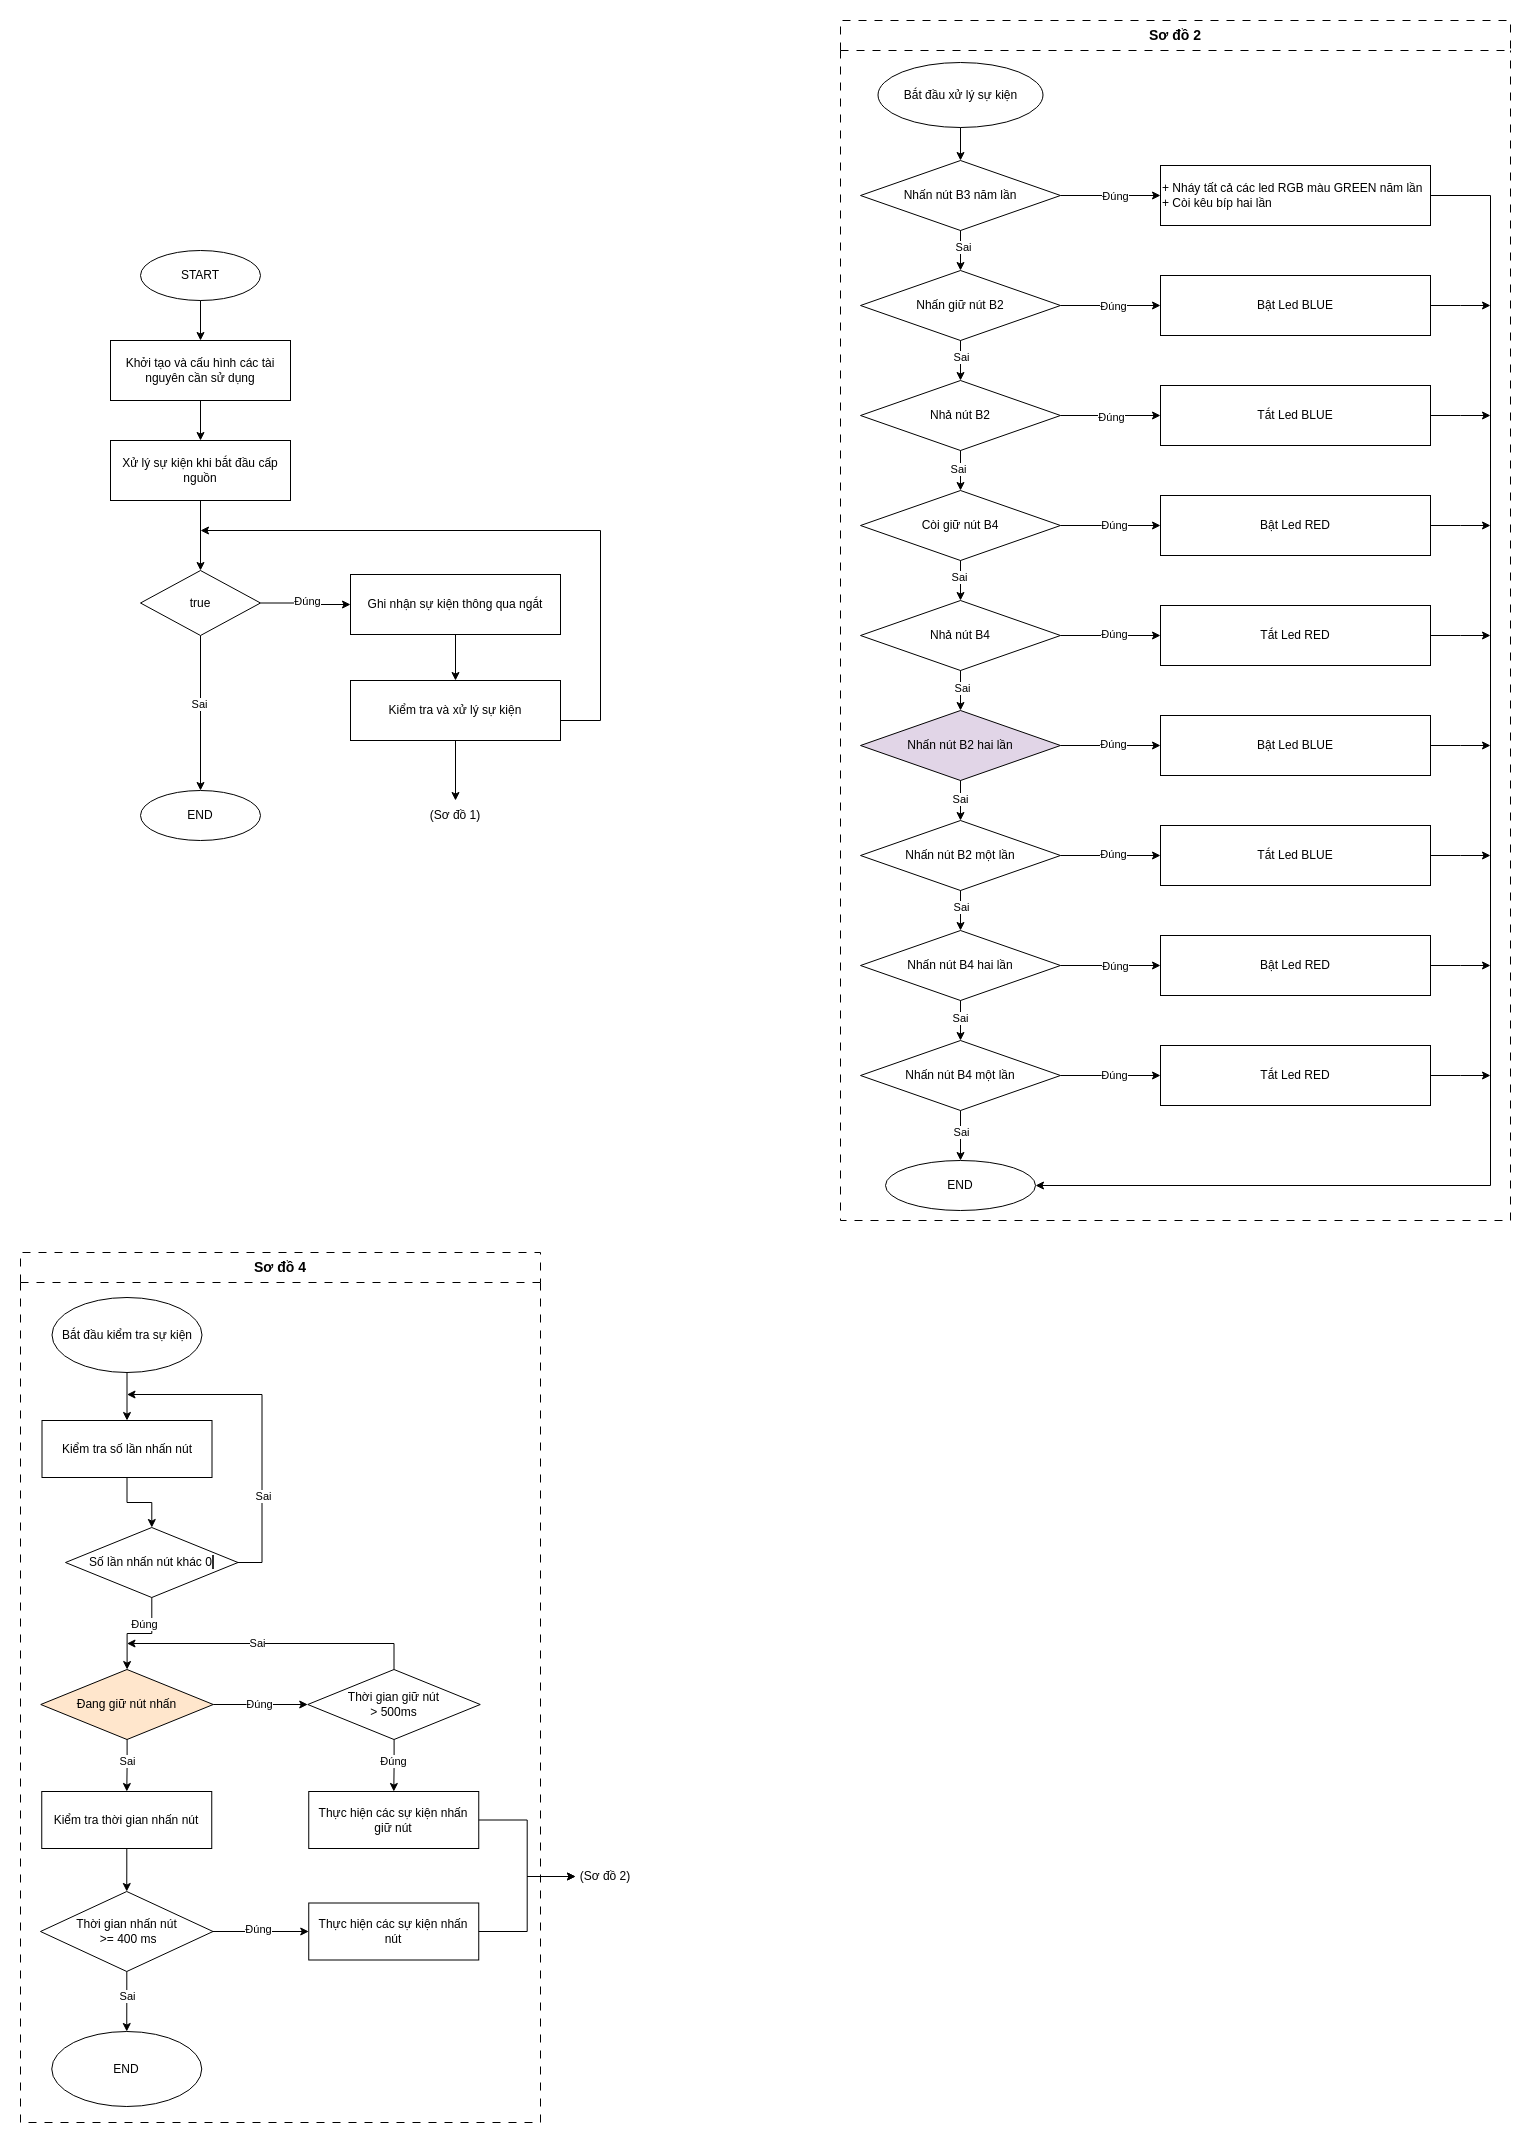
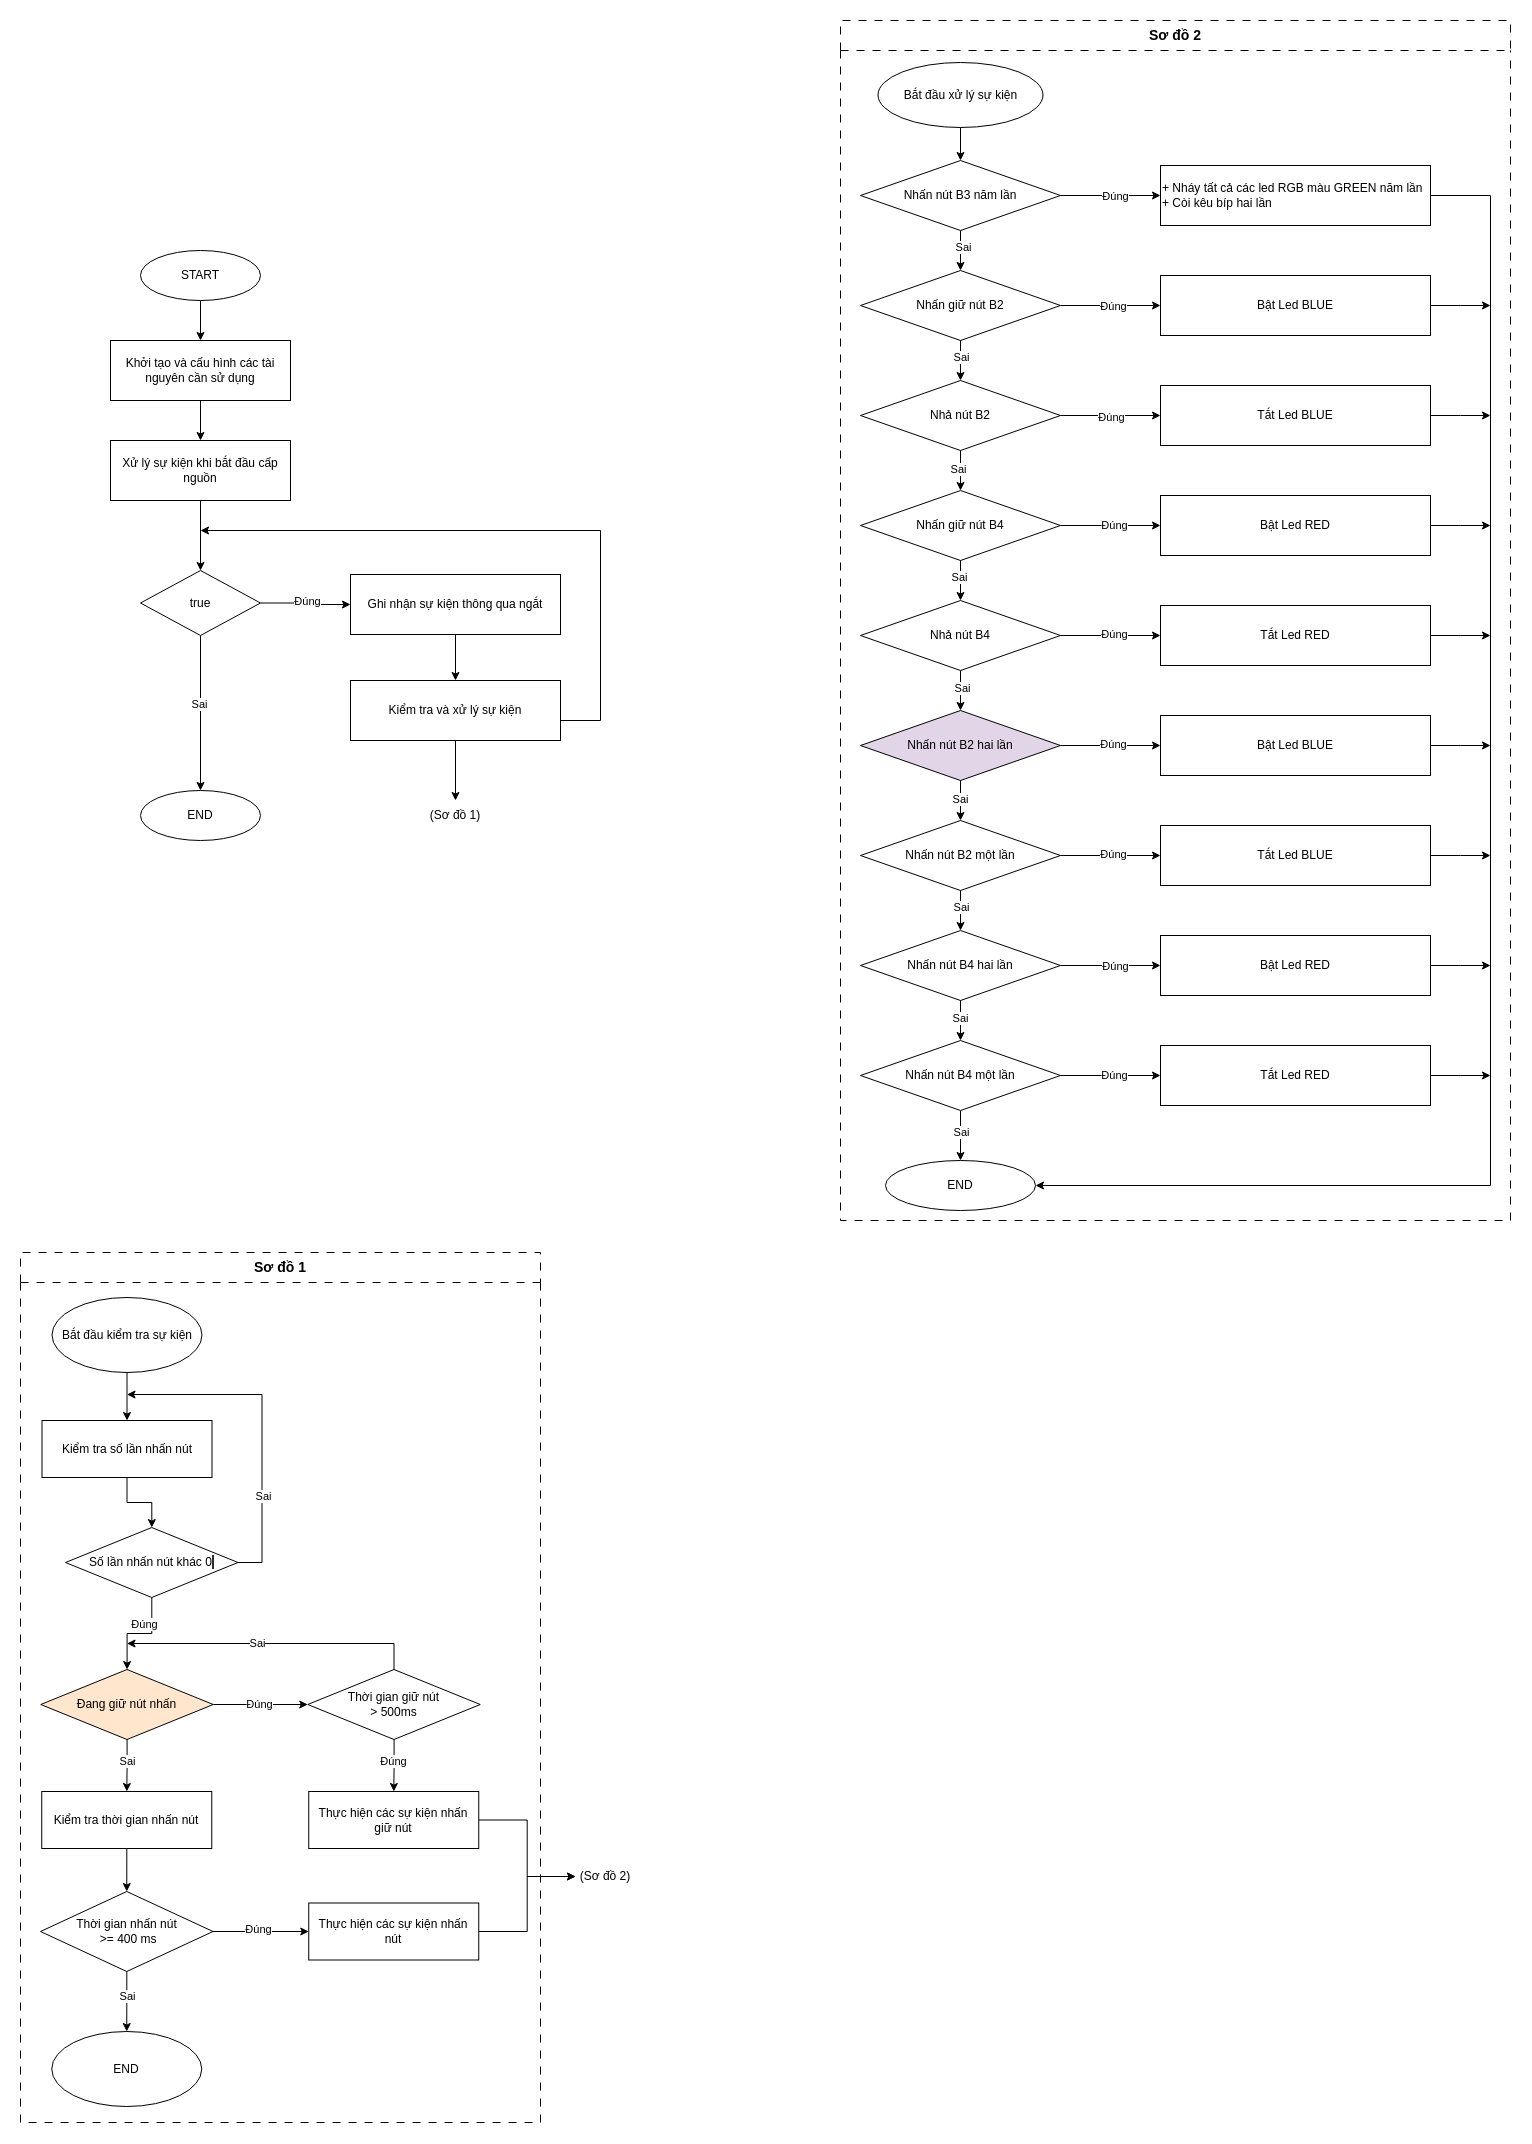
node "Còi giữ nút B4": label "Còi giữ nút B4" -> "Nhấn giữ nút B4"
node "Sơ đồ 4": label "Sơ đồ 4" -> "Sơ đồ 1"
